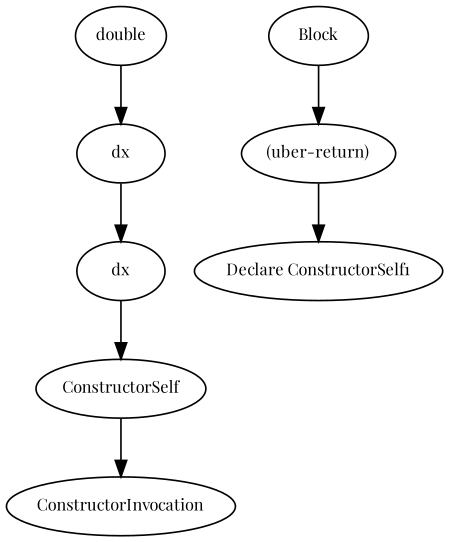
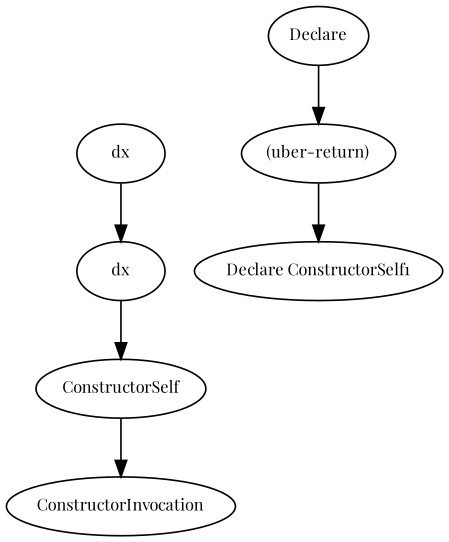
node "double": removed
node "Block": label "Block" -> "Declare"
